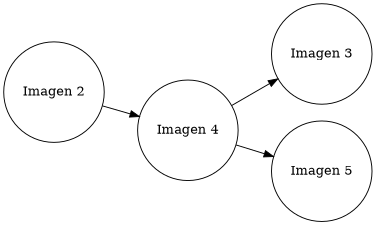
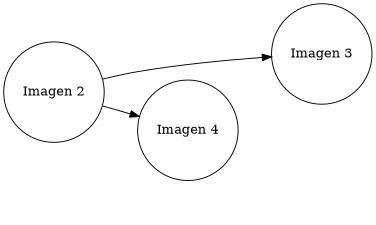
edge "Imagen 4" -> "Imagen 3": now "Imagen 2" -> "Imagen 3"
node "Imagen 5": removed
